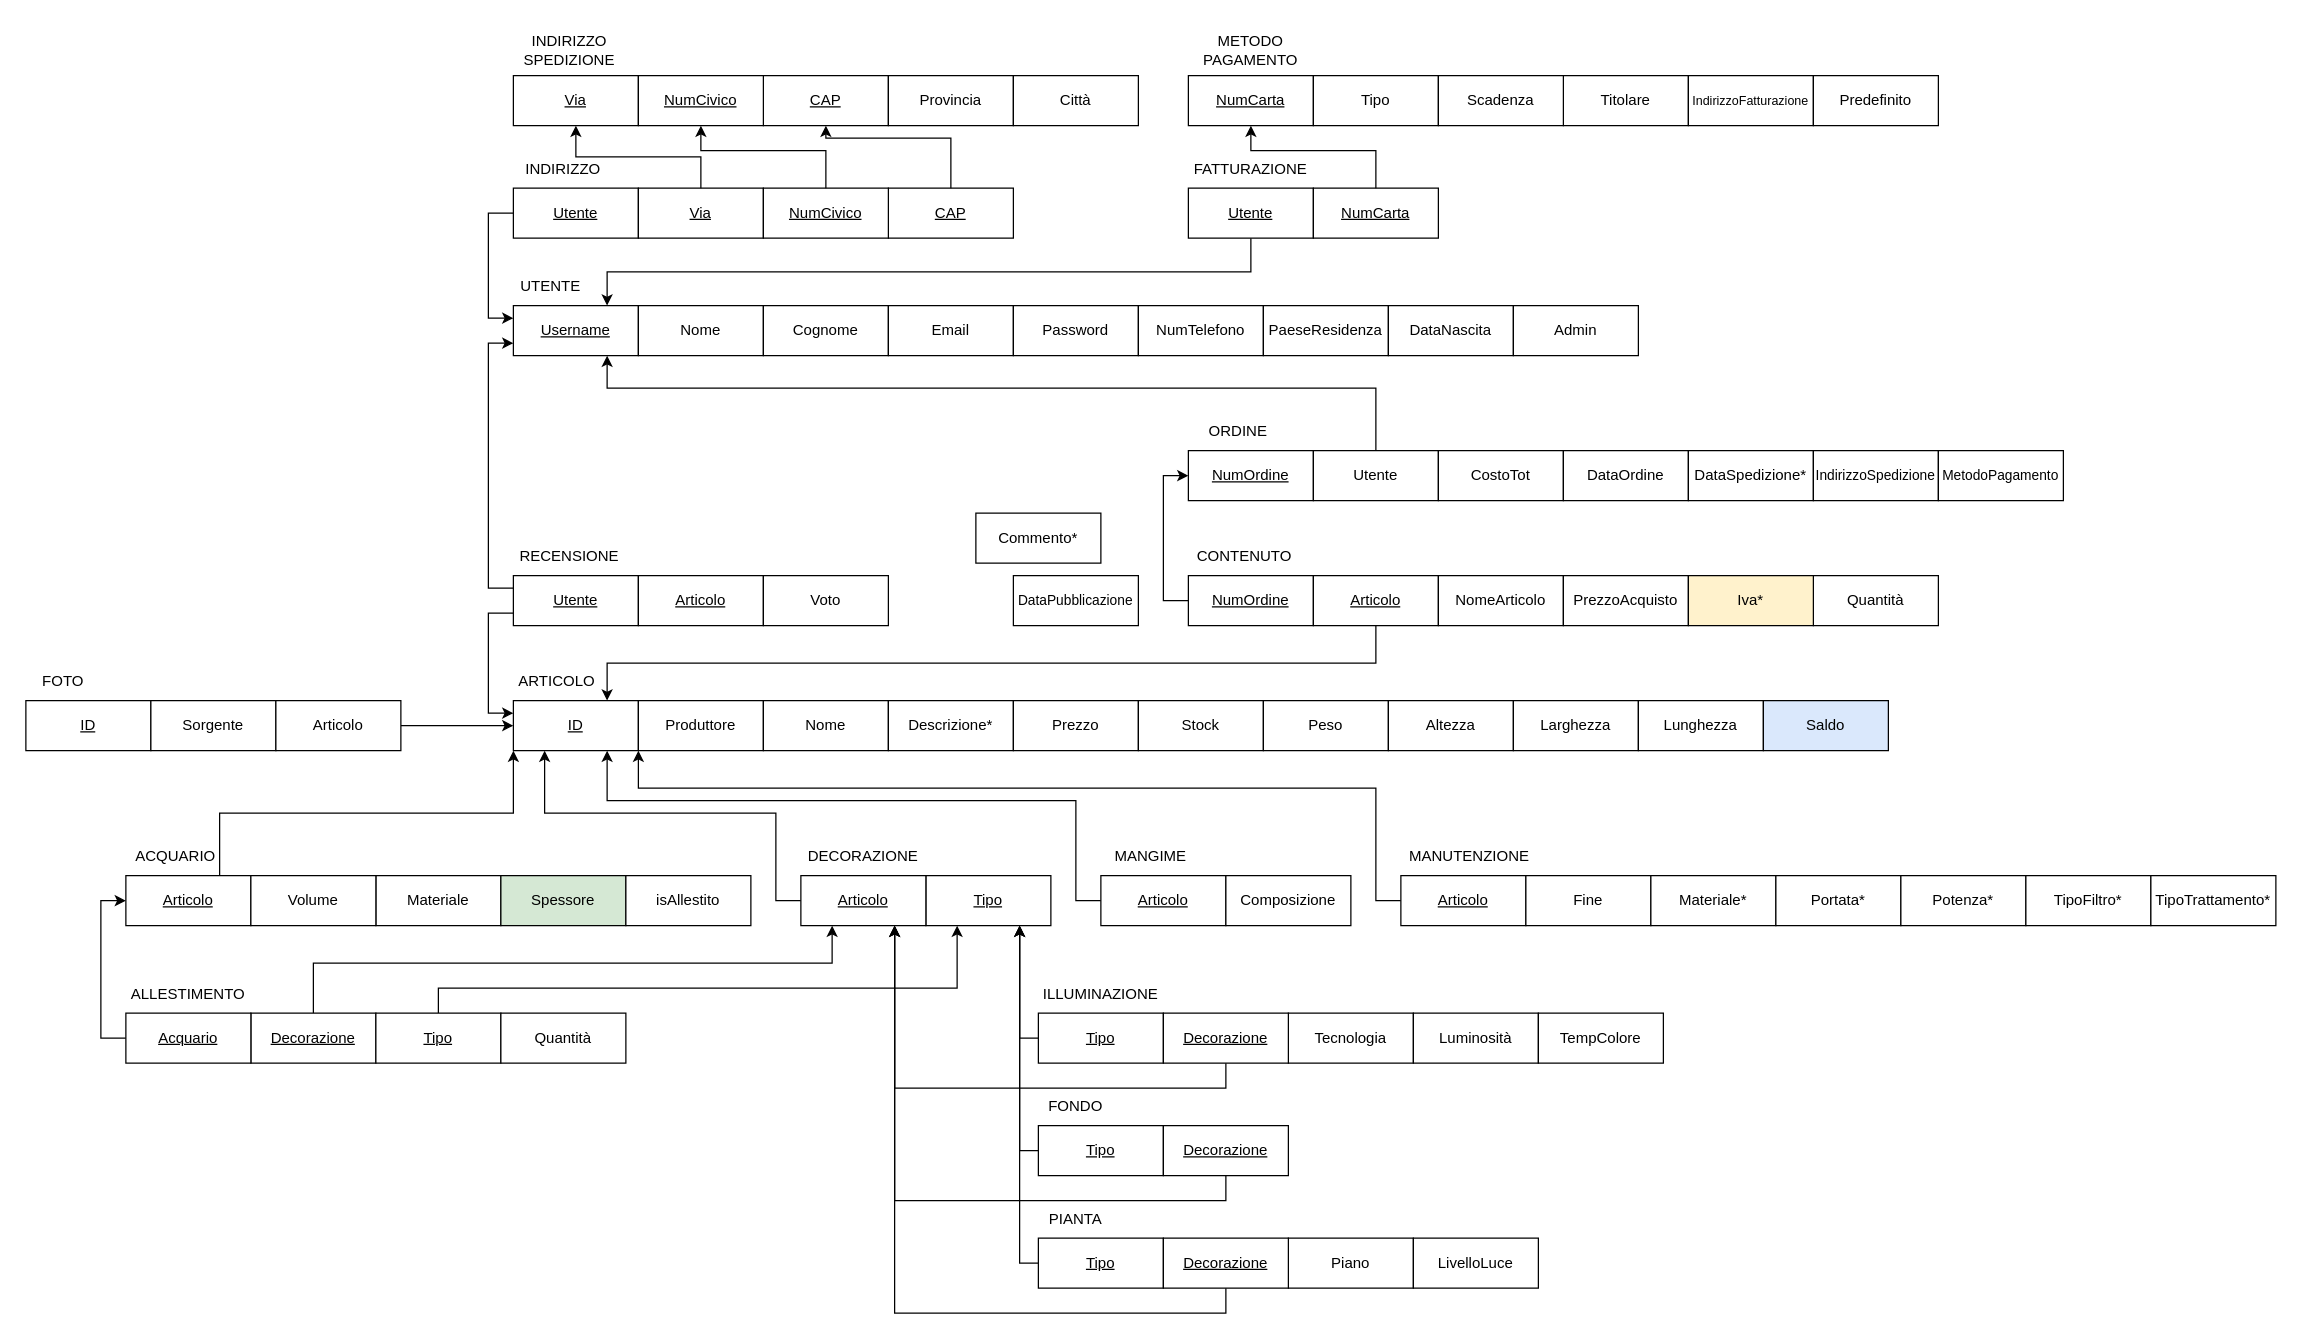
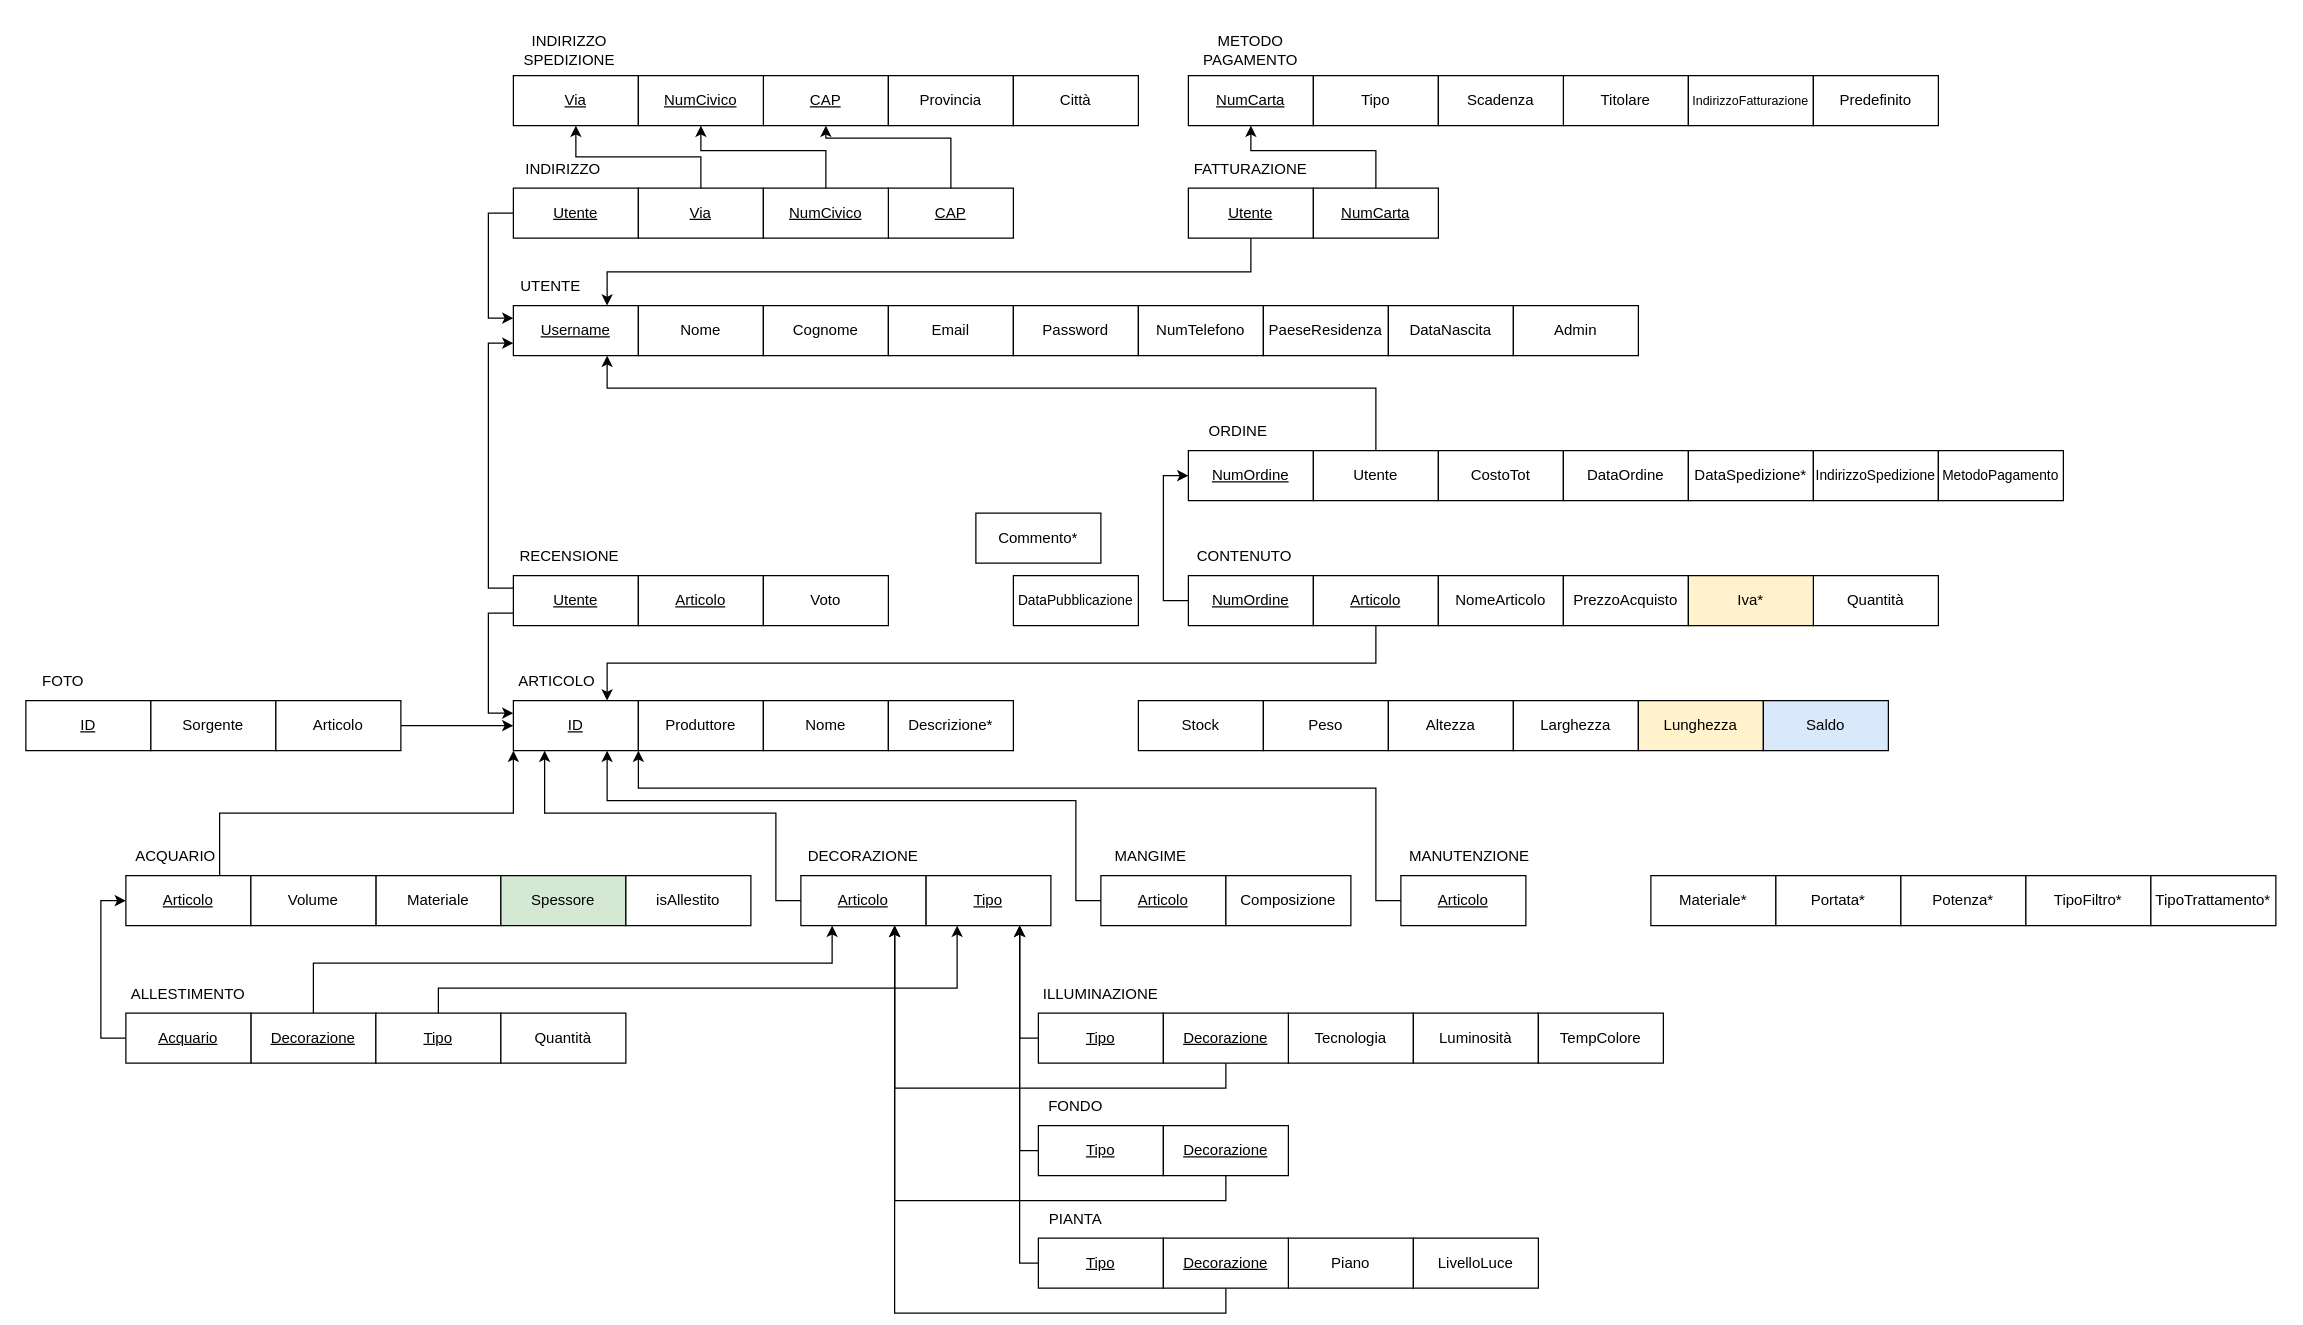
node "Prezzo": removed
node "Lunghezza": fillcolor #ffffff -> #fff2cc
node "Fine": removed
